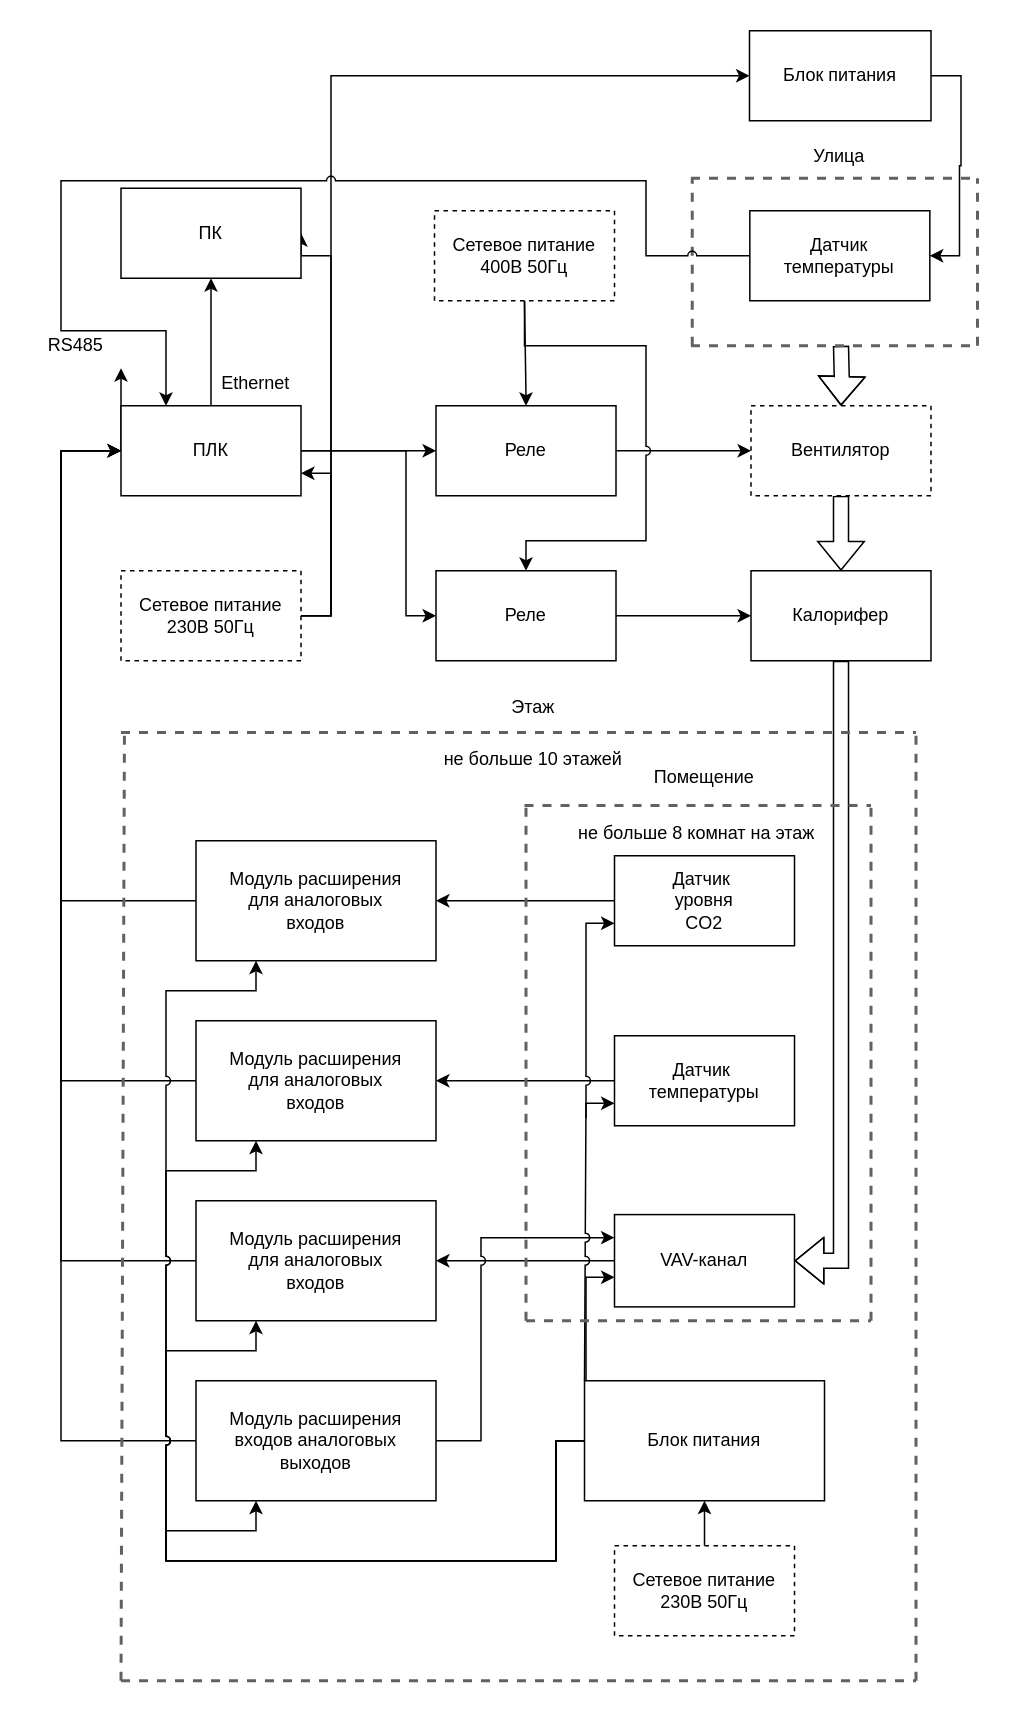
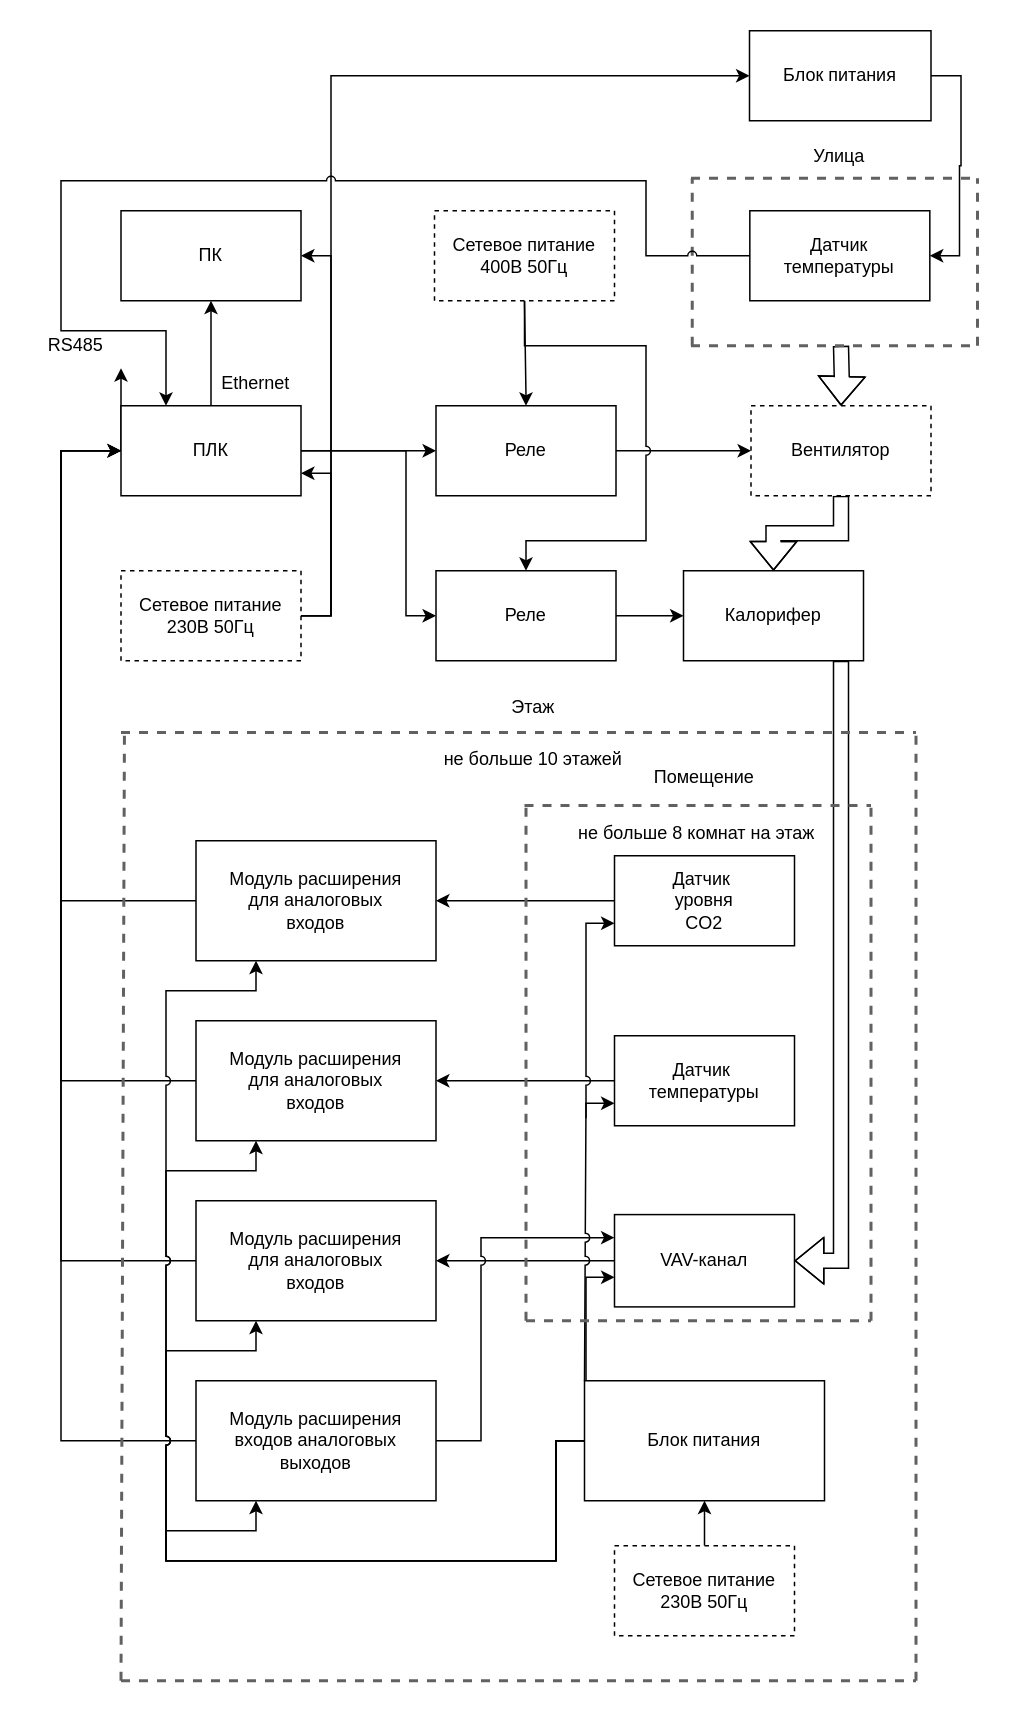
node "ПК": moved (211, 233) -> (211, 256)
node "Калорифер": moved (841, 616) -> (773, 616)
